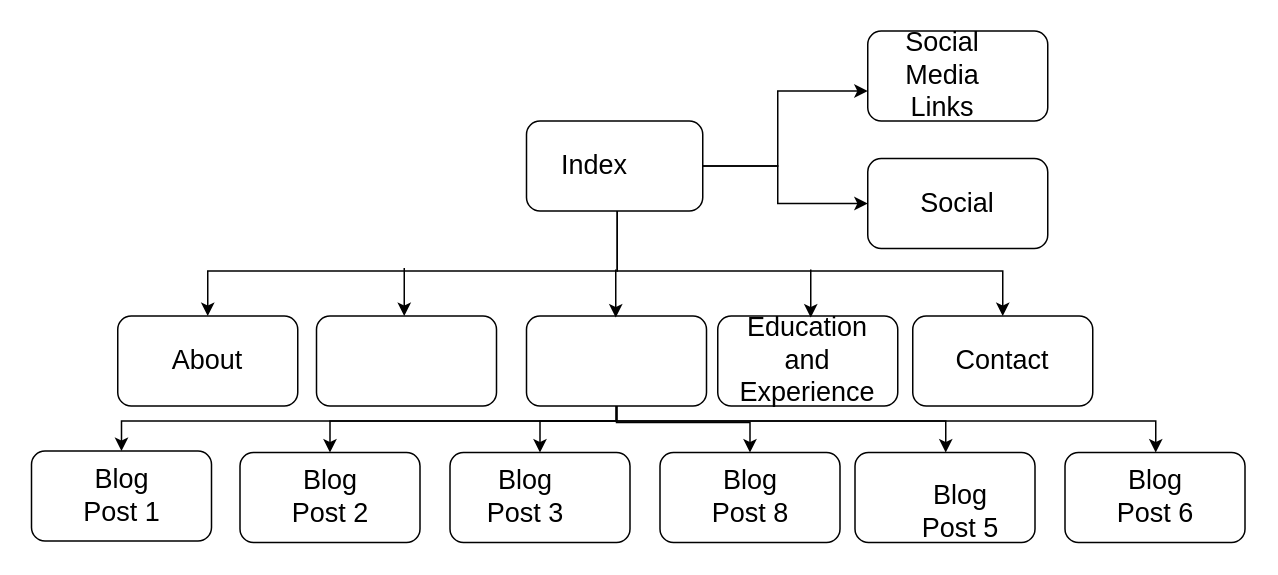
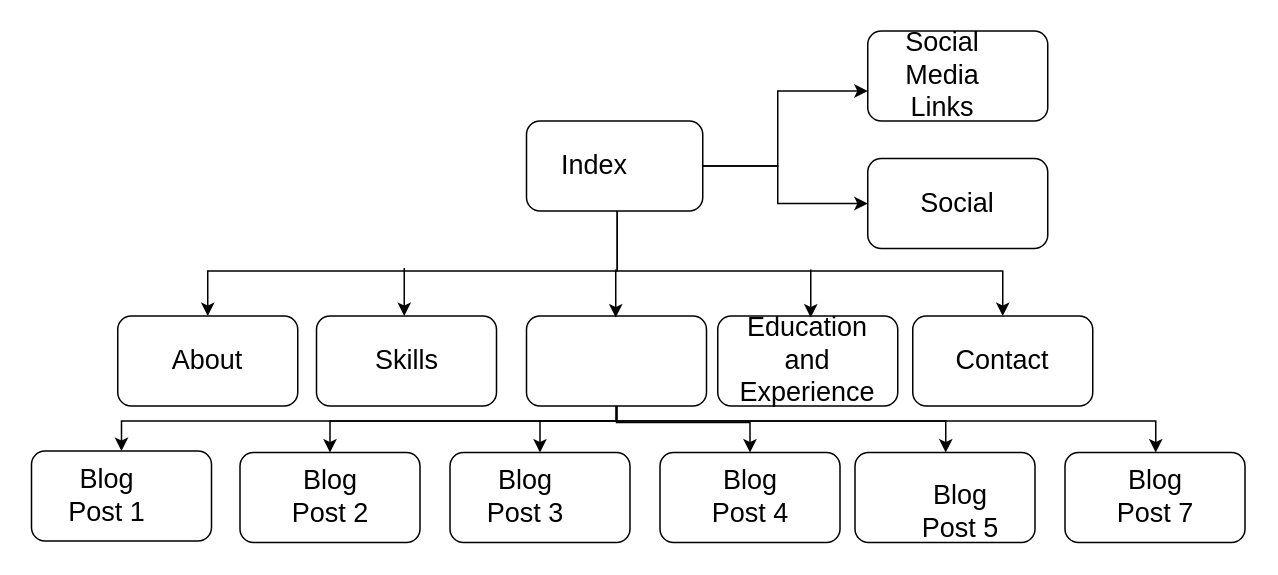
node "Skills": added
node "Blog Post 1": moved (122, 496) -> (107, 496)
node "Blog Post 8": label "Blog Post 8" -> "Blog Post 4"
node "Blog Post 6": label "Blog Post 6" -> "Blog Post 7"
